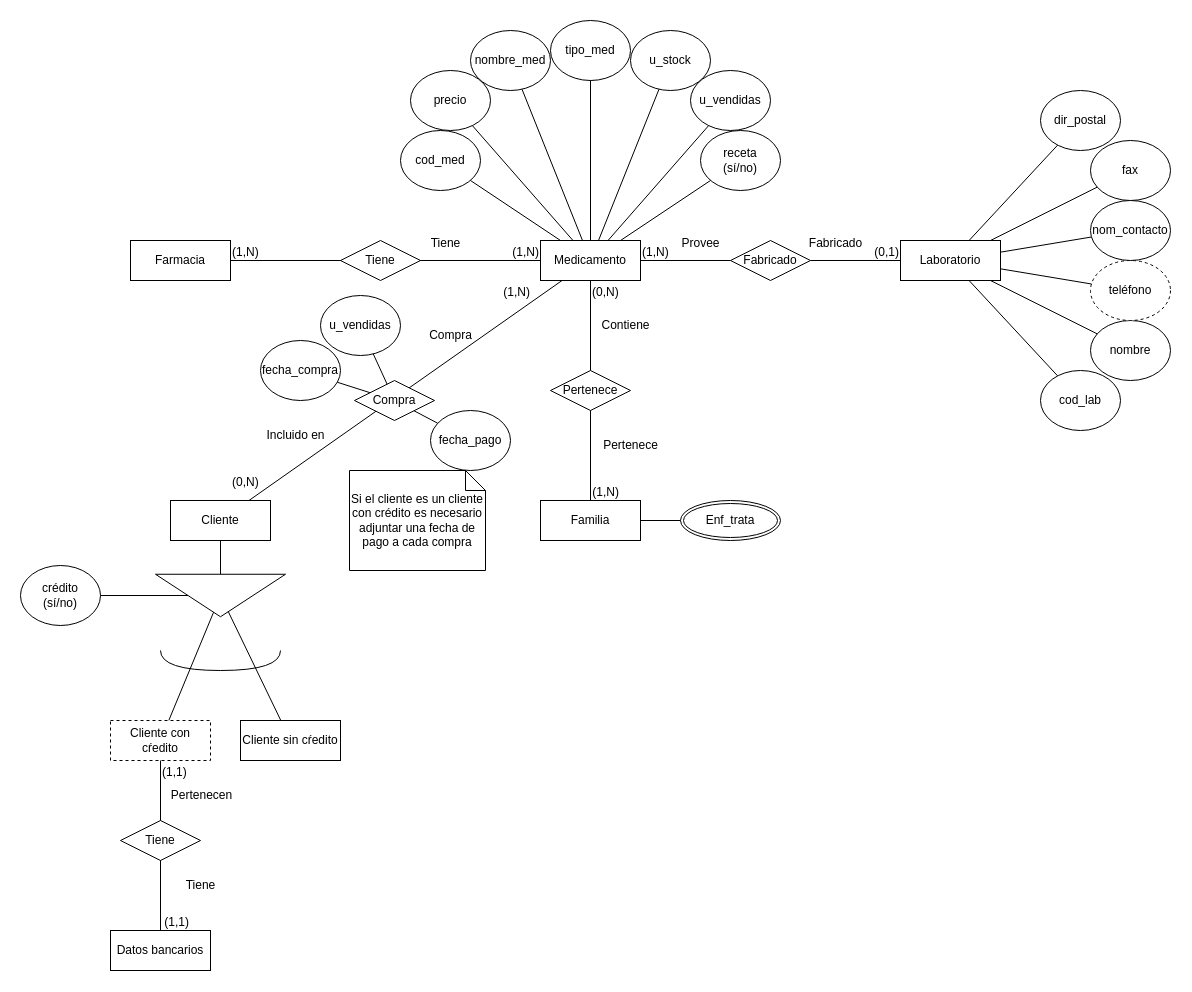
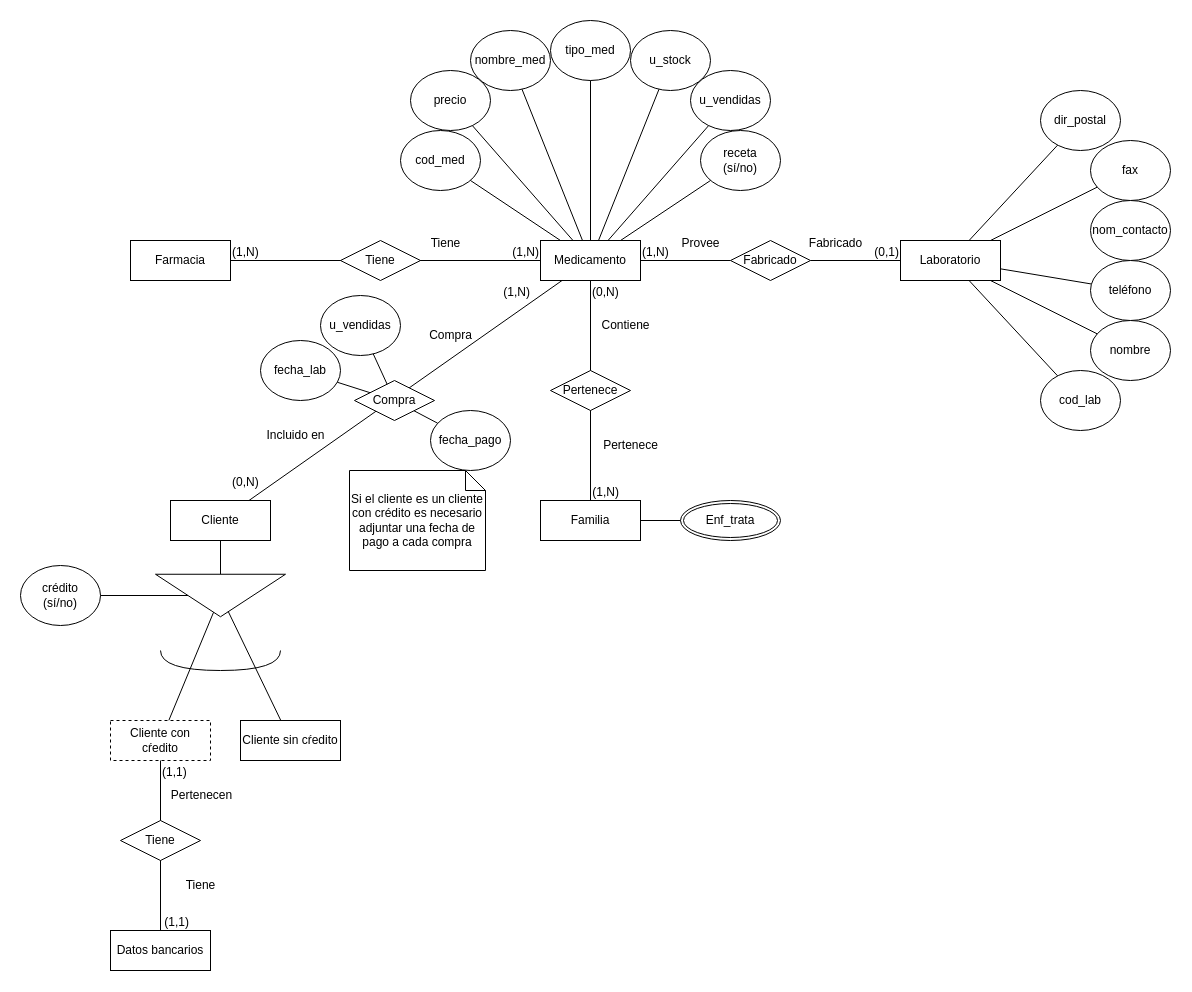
edge "nom_contacto" -- "Laboratorio": removed
node "teléfono": style dashed -> solid
node "fecha_compra": label "fecha_compra" -> "fecha_lab"
